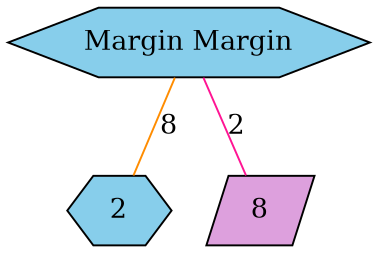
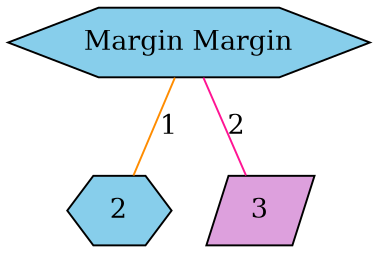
edge "Margin Margin" -- "2": label "8" -> "1"
node "8": label "8" -> "3"
